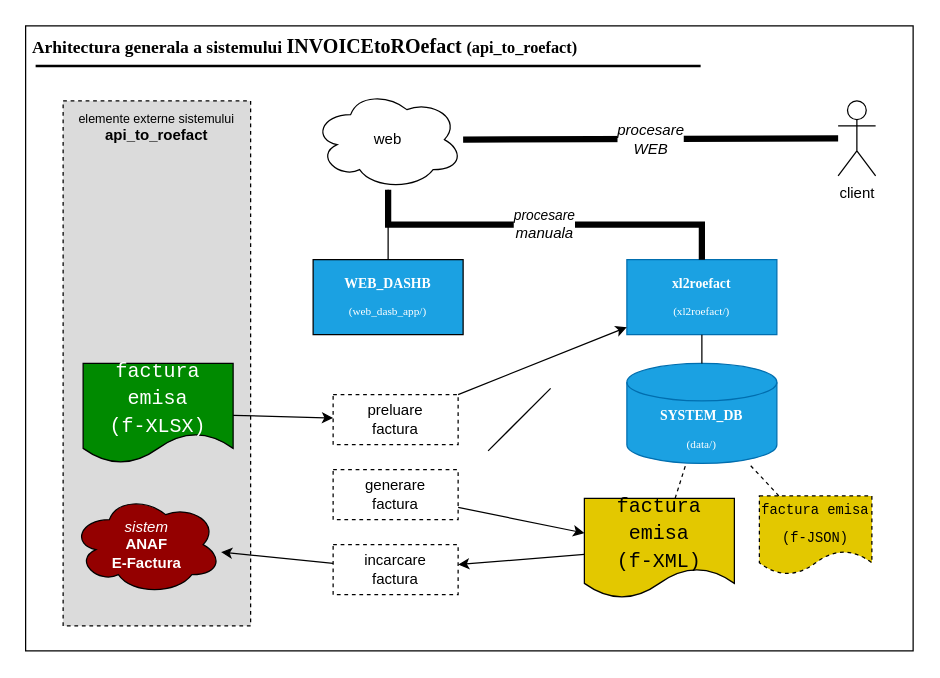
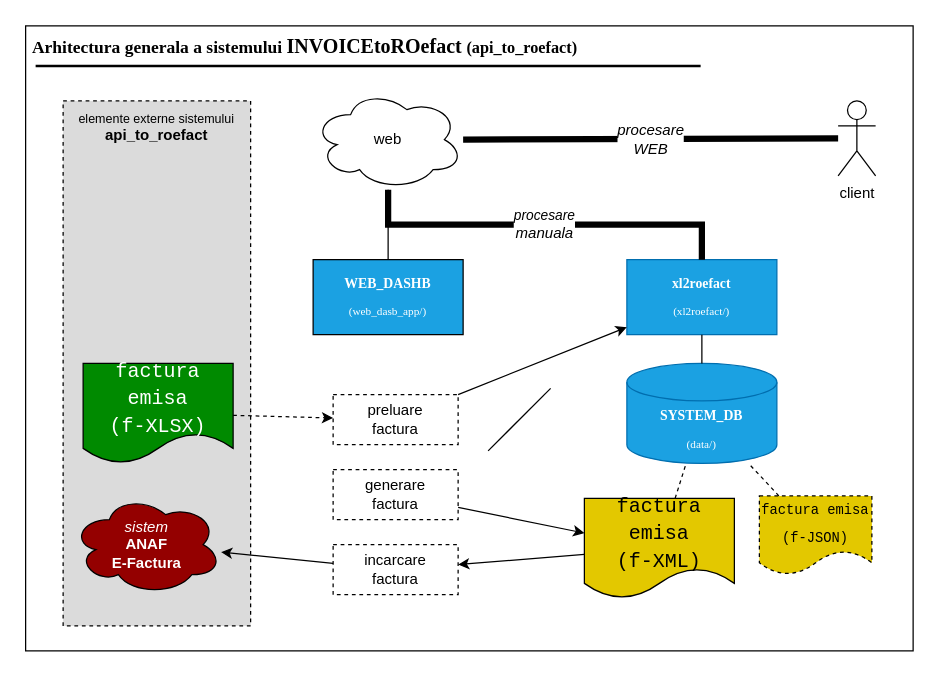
edge "factura emisa (f-XLSX)" -> "preluare factura": style solid -> dashed
